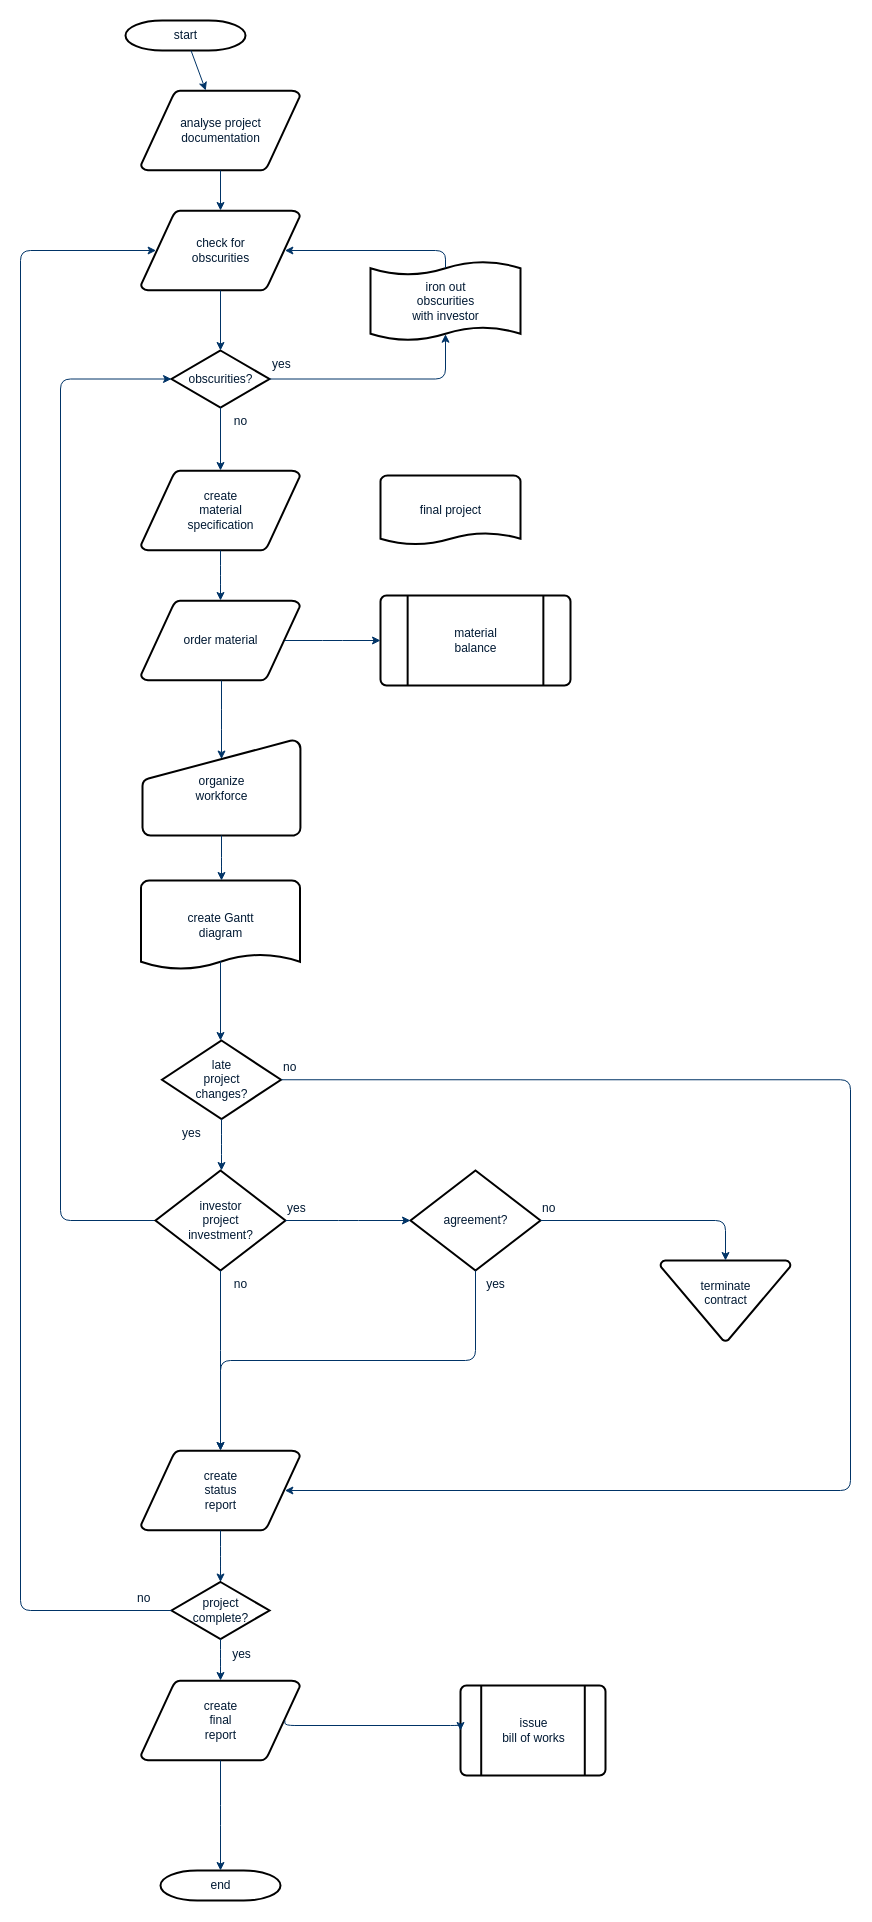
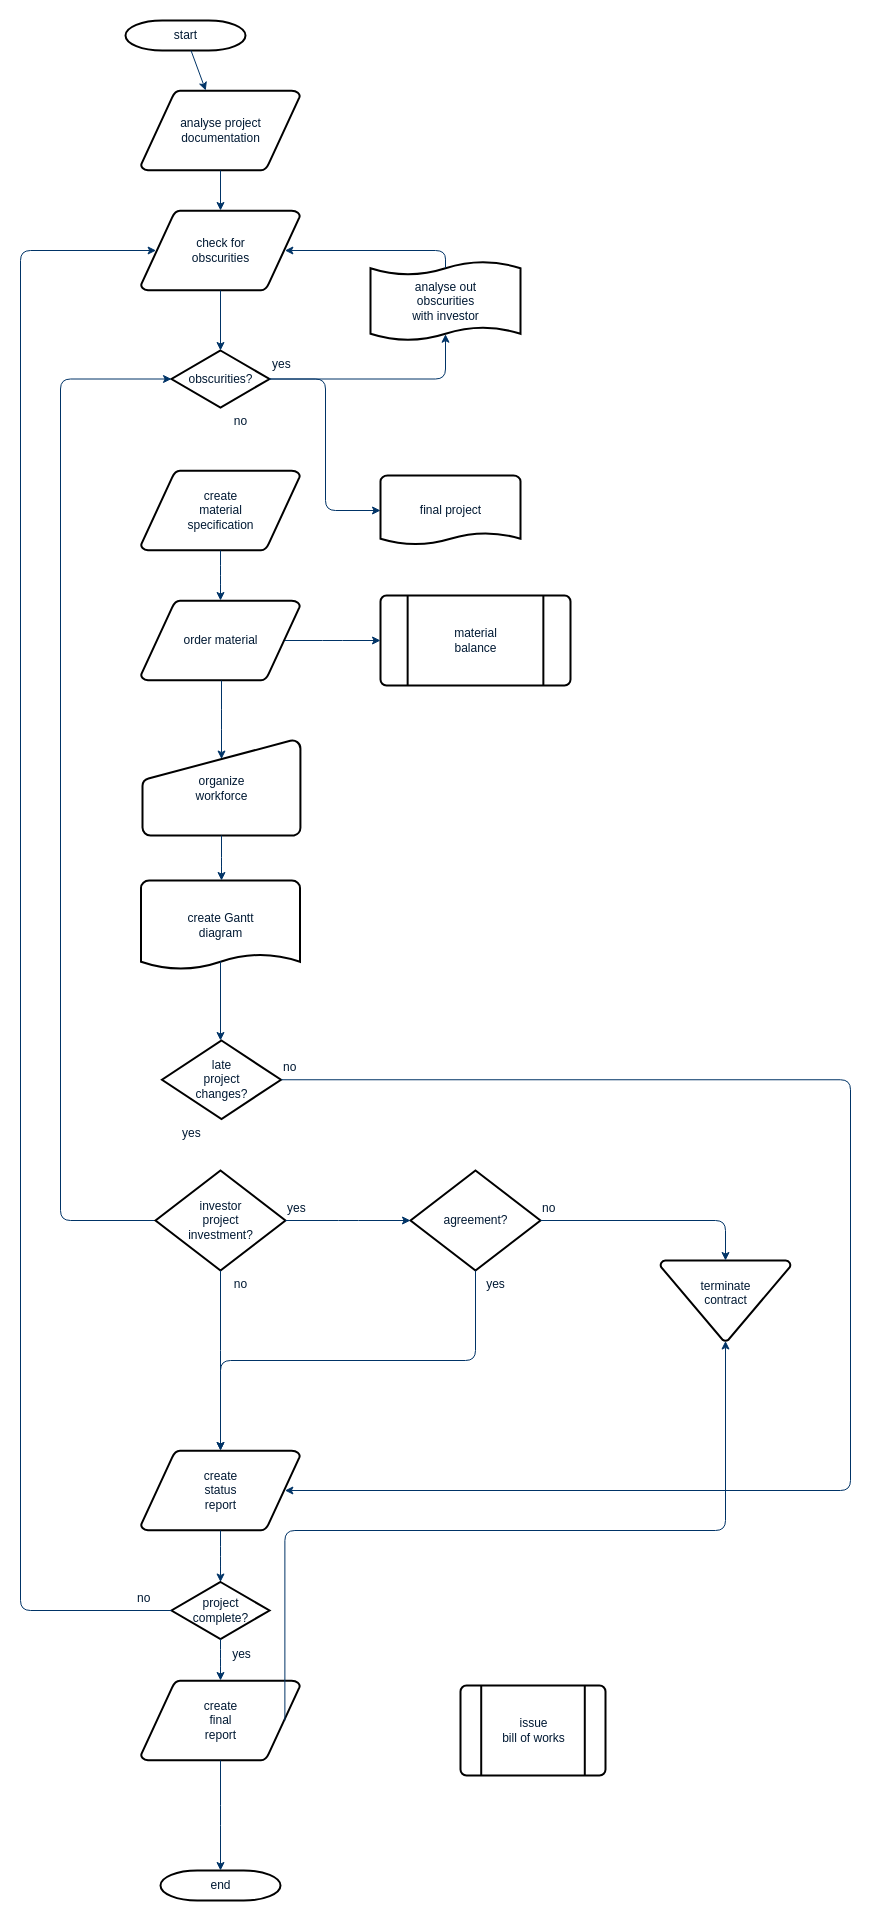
node "iron out obscurities with investor": label "iron out obscurities with investor" -> "analyse out obscurities with investor"
edge "obscurities?" -> "create material specification": now "obscurities?" -> "final project"
edge "late project changes?" -> "investor project investment?": removed
edge "create final report" -> "issue bill of works": now "create final report" -> "terminate contract"
